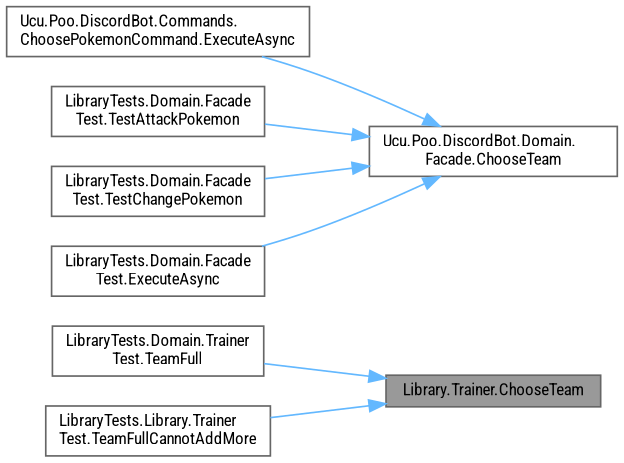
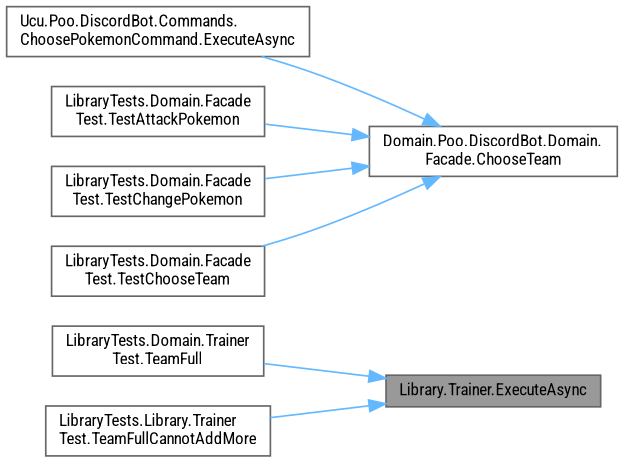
node "Ucu.Poo.DiscordBot.Domain. Facade.ChooseTeam": label "Ucu.Poo.DiscordBot.Domain. Facade.ChooseTeam" -> "Domain.Poo.DiscordBot.Domain. Facade.ChooseTeam"
node "LibraryTests.Domain.Facade Test.ExecuteAsync": label "LibraryTests.Domain.Facade Test.ExecuteAsync" -> "LibraryTests.Domain.Facade Test.TestChooseTeam"
node "Library.Trainer.ChooseTeam": label "Library.Trainer.ChooseTeam" -> "Library.Trainer.ExecuteAsync"
